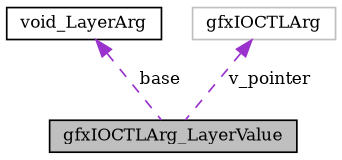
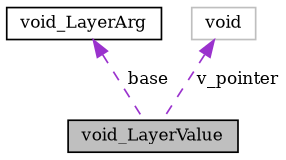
node "gfxIOCTLArg": label "gfxIOCTLArg" -> "void"
node "gfxIOCTLArg_LayerValue": label "gfxIOCTLArg_LayerValue" -> "void_LayerValue"
